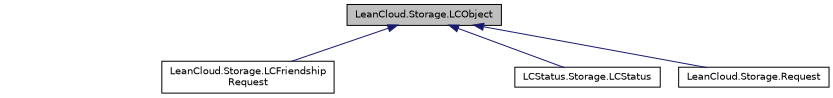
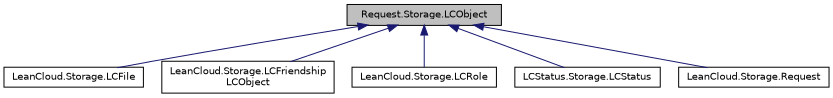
node "LeanCloud.Storage.LCObject": label "LeanCloud.Storage.LCObject" -> "Request.Storage.LCObject"
node "LeanCloud.Storage.LCFile": added
node "LeanCloud.Storage.LCFriendship Request": label "LeanCloud.Storage.LCFriendship Request" -> "LeanCloud.Storage.LCFriendship LCObject"
node "LeanCloud.Storage.LCRole": added
